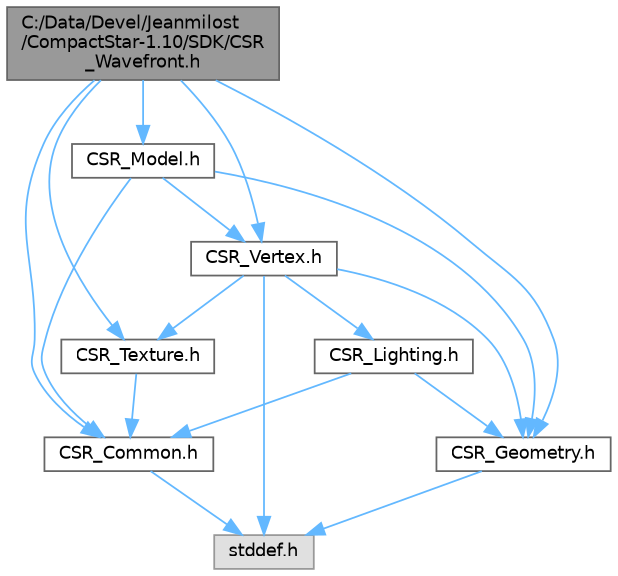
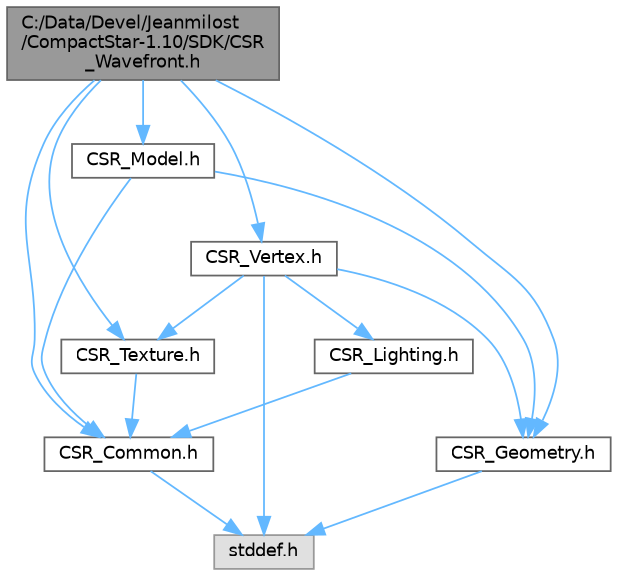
edge "CSR_Model.h" -> "CSR_Vertex.h": removed
edge "CSR_Lighting.h" -> "CSR_Geometry.h": removed
